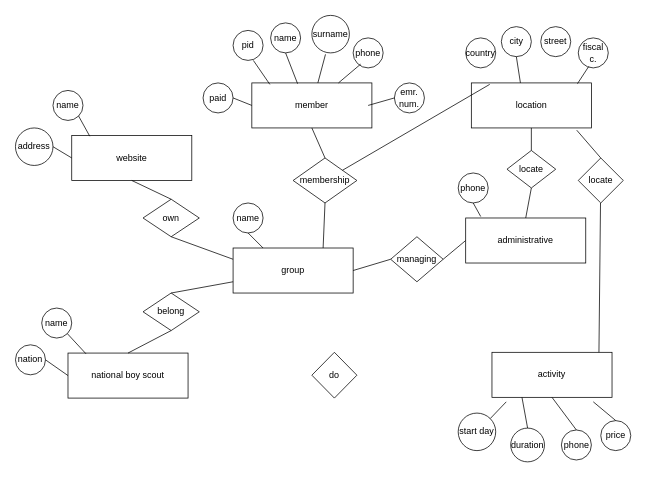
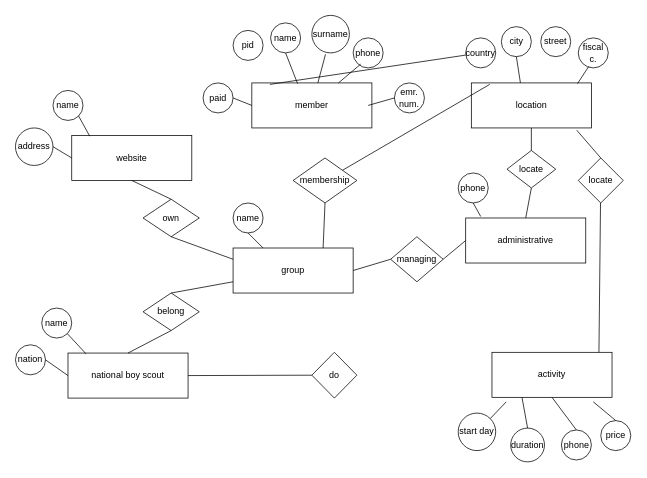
edge "pid" -- "member": now "country" -- "member"
edge "member" -- "membership": removed
edge "do" -- "national boy scout": added
